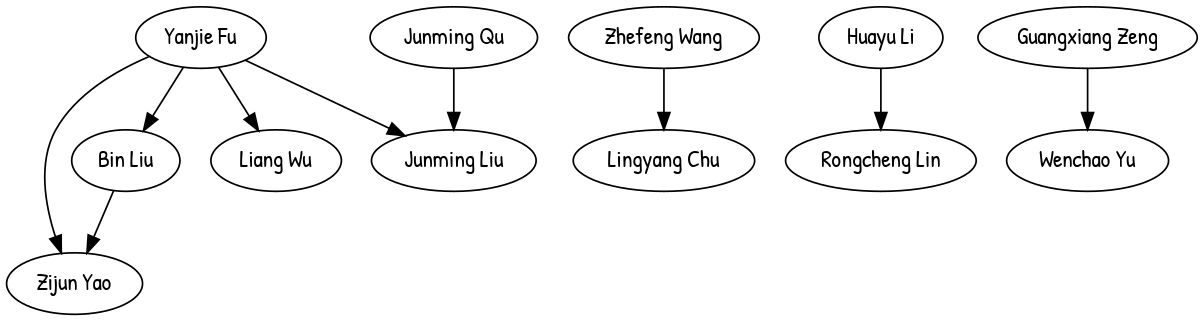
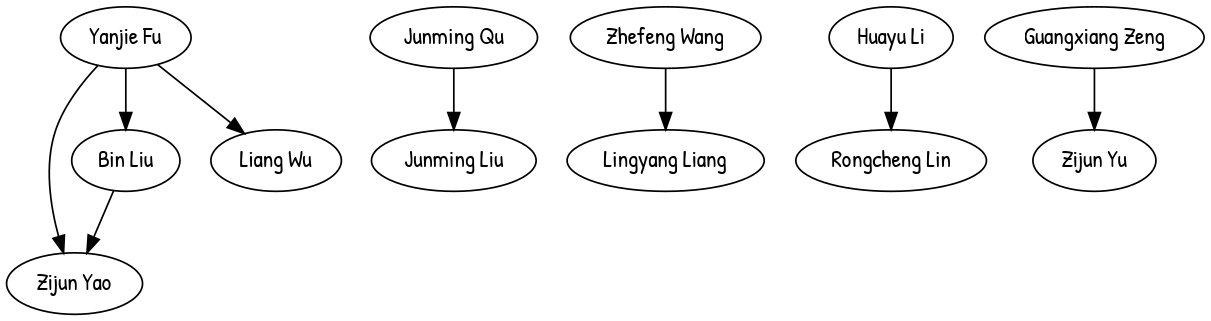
edge "Yanjie Fu" -> "Junming Liu": removed
node "Lingyang Chu": label "Lingyang Chu" -> "Lingyang Liang"
node "Wenchao Yu": label "Wenchao Yu" -> "Zijun Yu"
